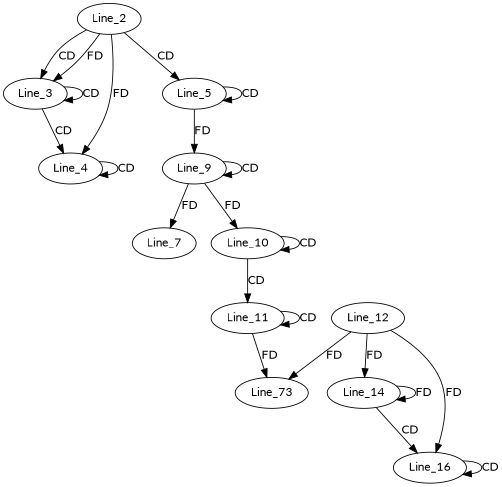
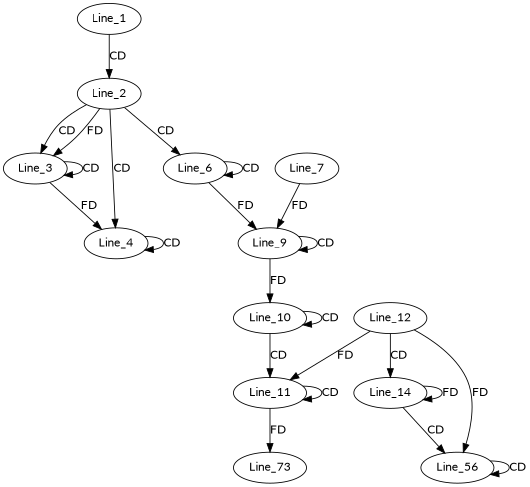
node "Line_1": added
edge "Line_2" -> "Line_4": label "FD" -> "CD"
node "Line_5": label "Line_5" -> "Line_6"
edge "Line_3" -> "Line_4": label "CD" -> "FD"
edge "Line_9" -> "Line_7": reversed
edge "Line_12" -> "Line_73": now "Line_12" -> "Line_11"
edge "Line_12" -> "Line_14": label "FD" -> "CD"
node "Line_16": label "Line_16" -> "Line_56"
